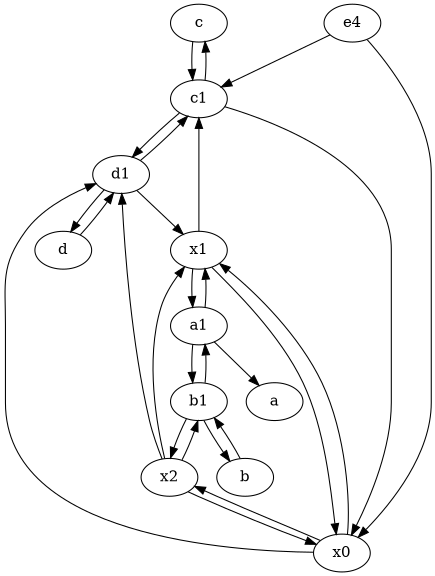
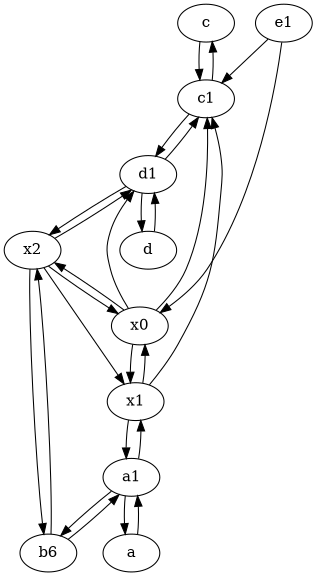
node "e4": label "e4" -> "e1"
edge "d1" -> "x1": now "d1" -> "x2"
edge "c1" -> "x0": reversed
node "b1": label "b1" -> "b6"
node "b": removed
edge "a" -> "a1": added
